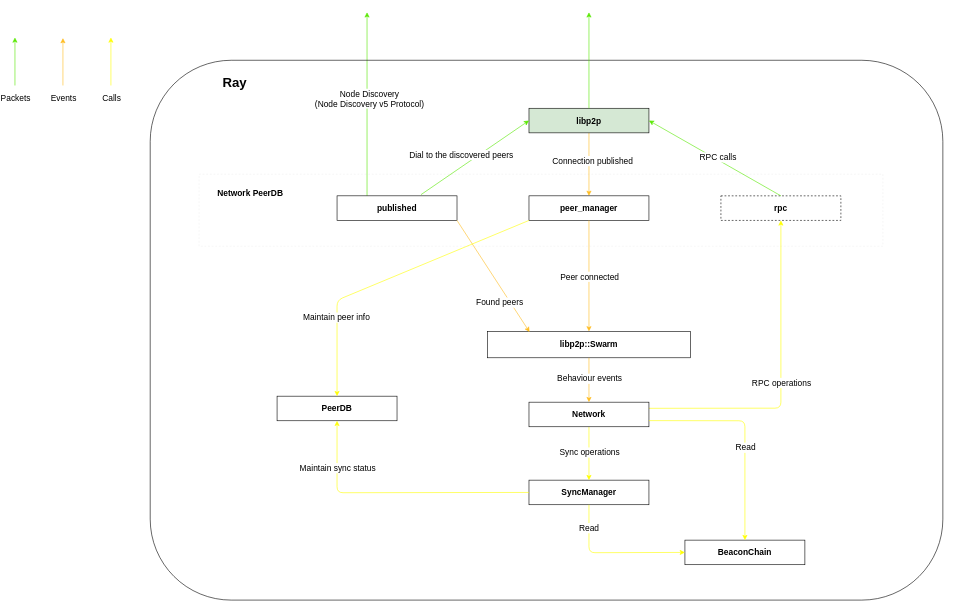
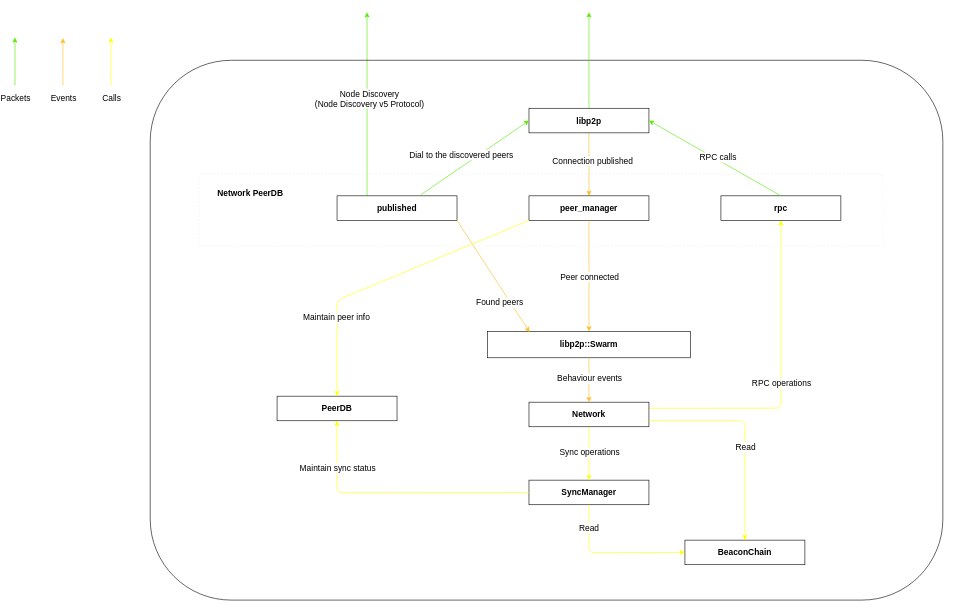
node "Ray": removed
node "libp2p": fillcolor #d5e8d4 -> #ffffff
node "rpc": style dashed -> solid
